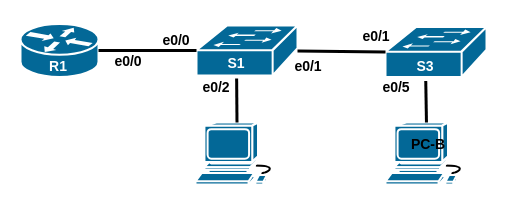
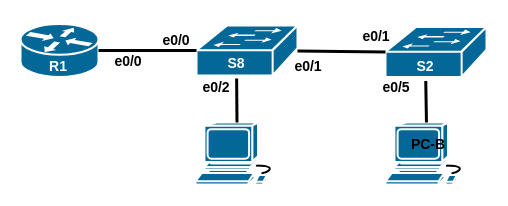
node "S1": label "S1" -> "S8"
node "S3": label "S3" -> "S2"
